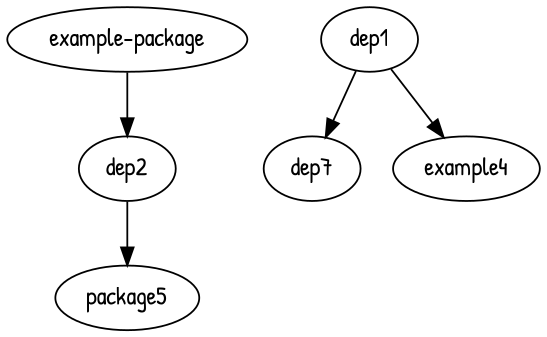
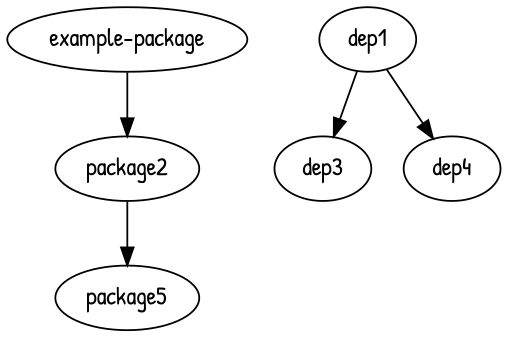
node "dep2": label "dep2" -> "package2"
node "dep7": label "dep7" -> "dep3"
node "example4": label "example4" -> "dep4"
